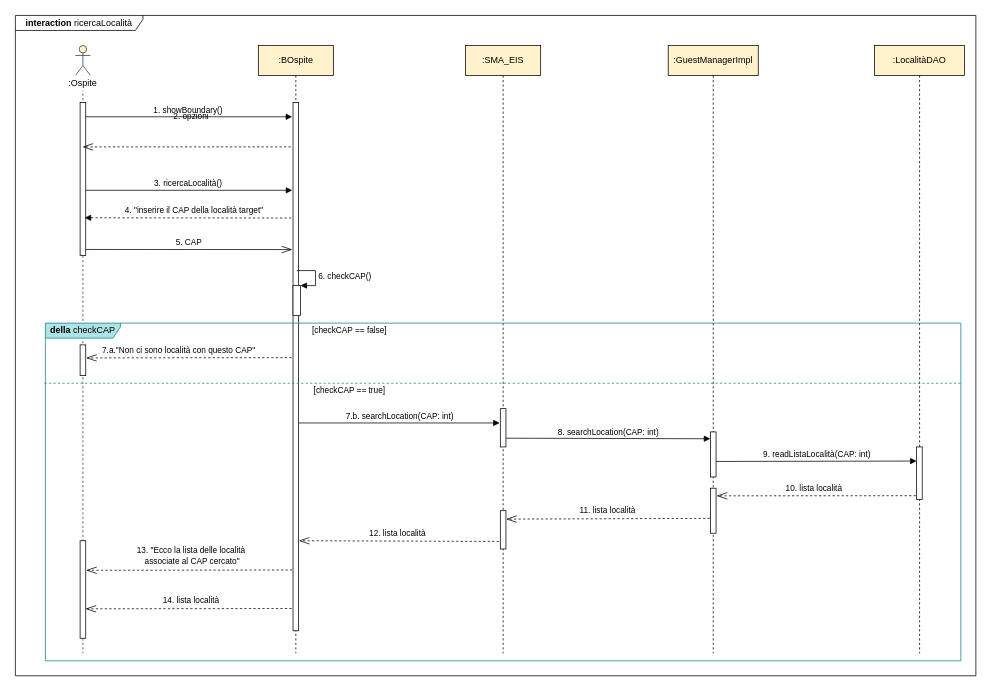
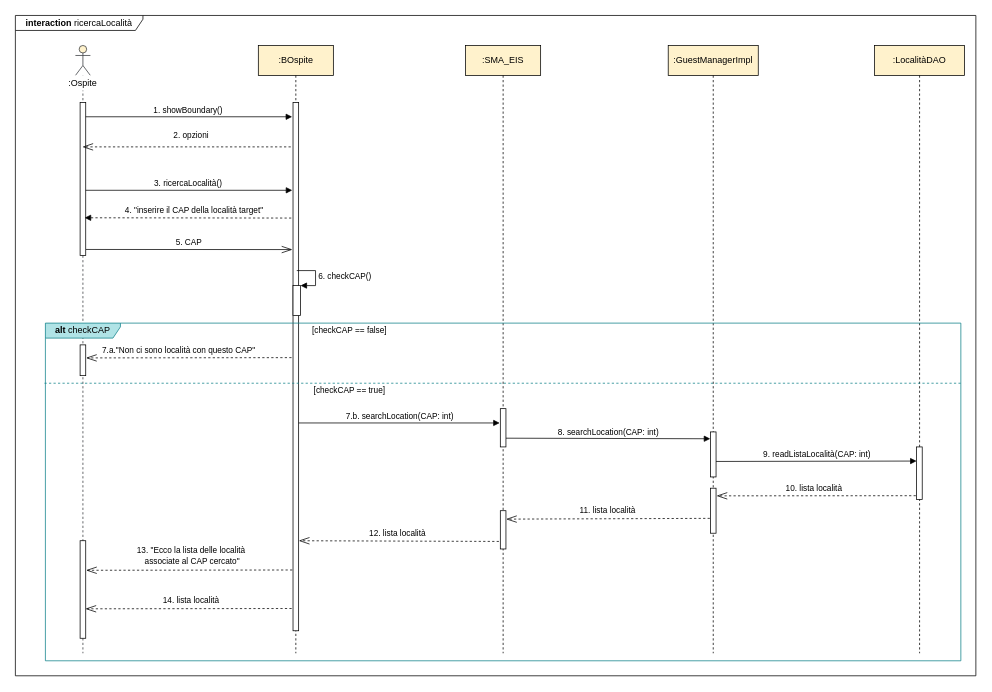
node "2. opzioni": moved (191, 117) -> (191, 135)
node "della checkCAP": label "della checkCAP" -> "alt checkCAP"
